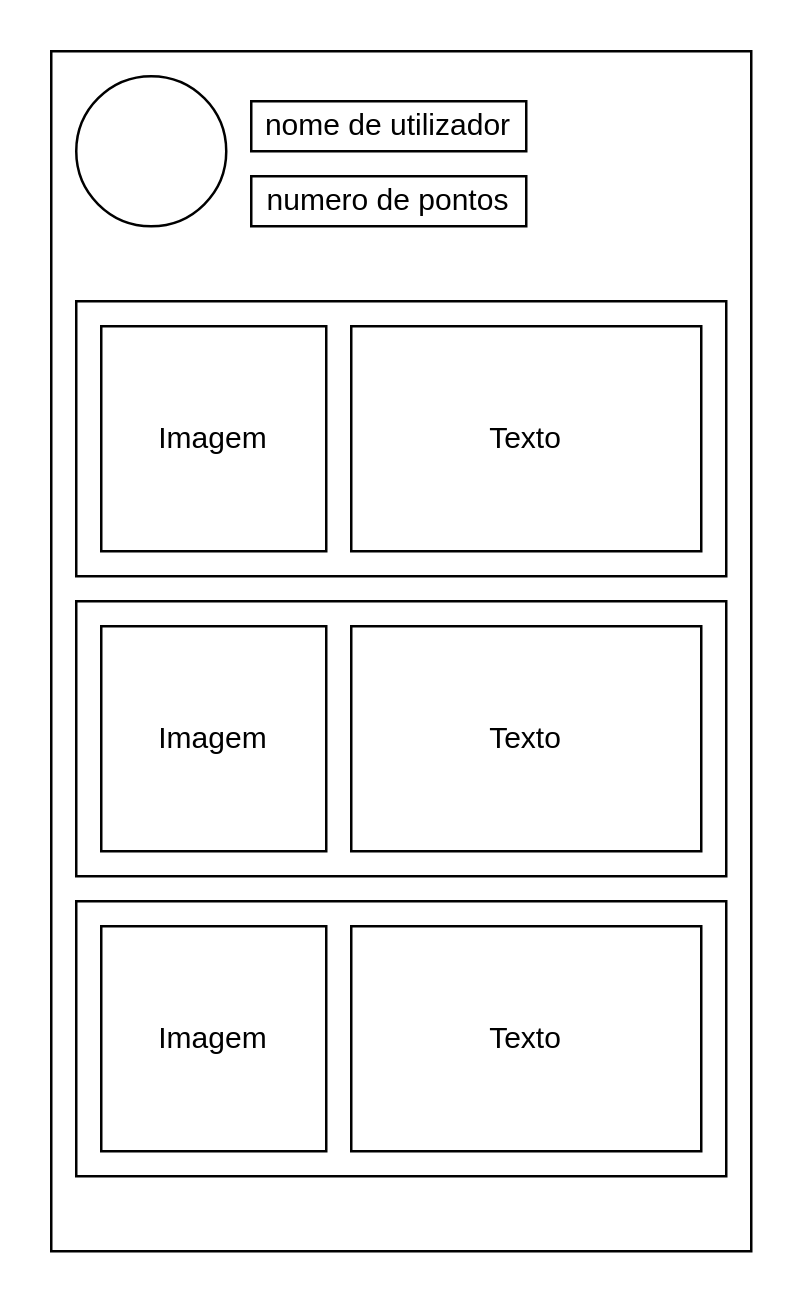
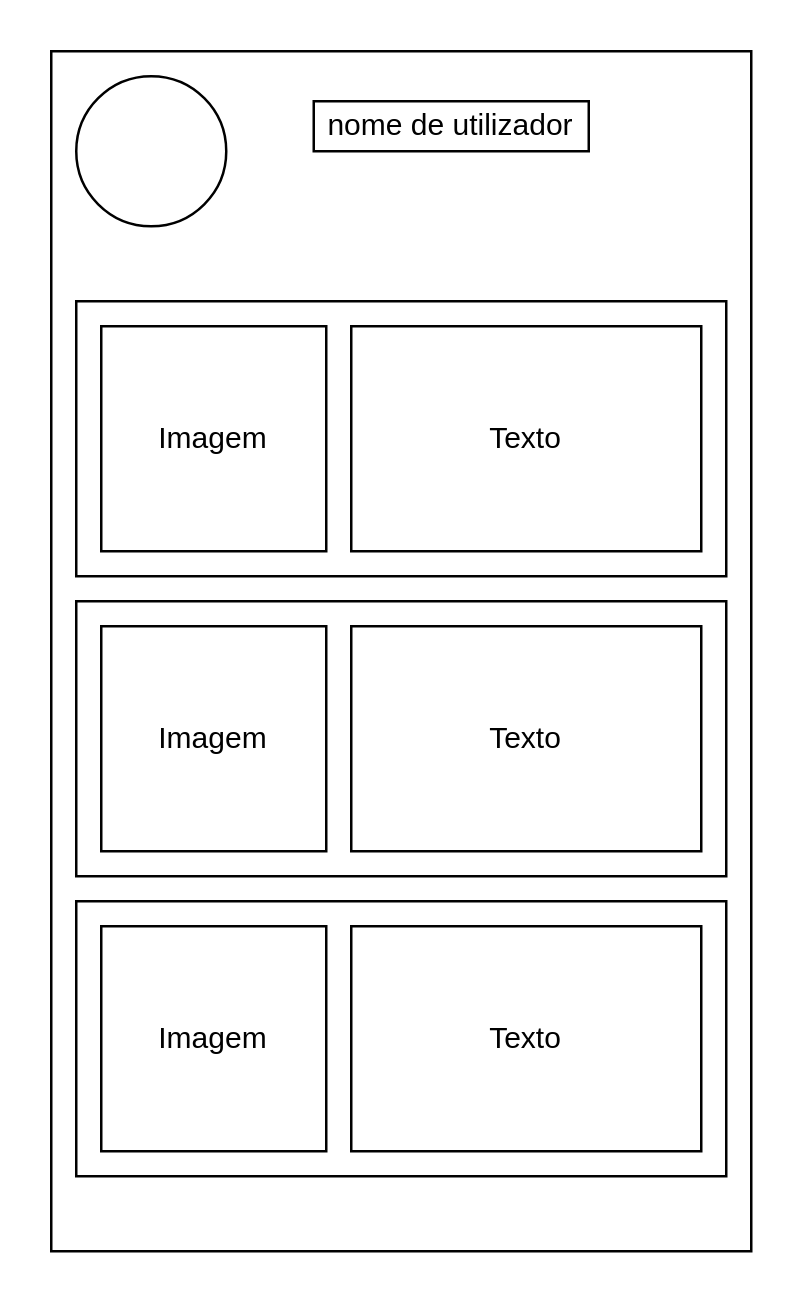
node "nome de utilizador": moved (389, 126) -> (451, 126)
node "numero de pontos": removed
